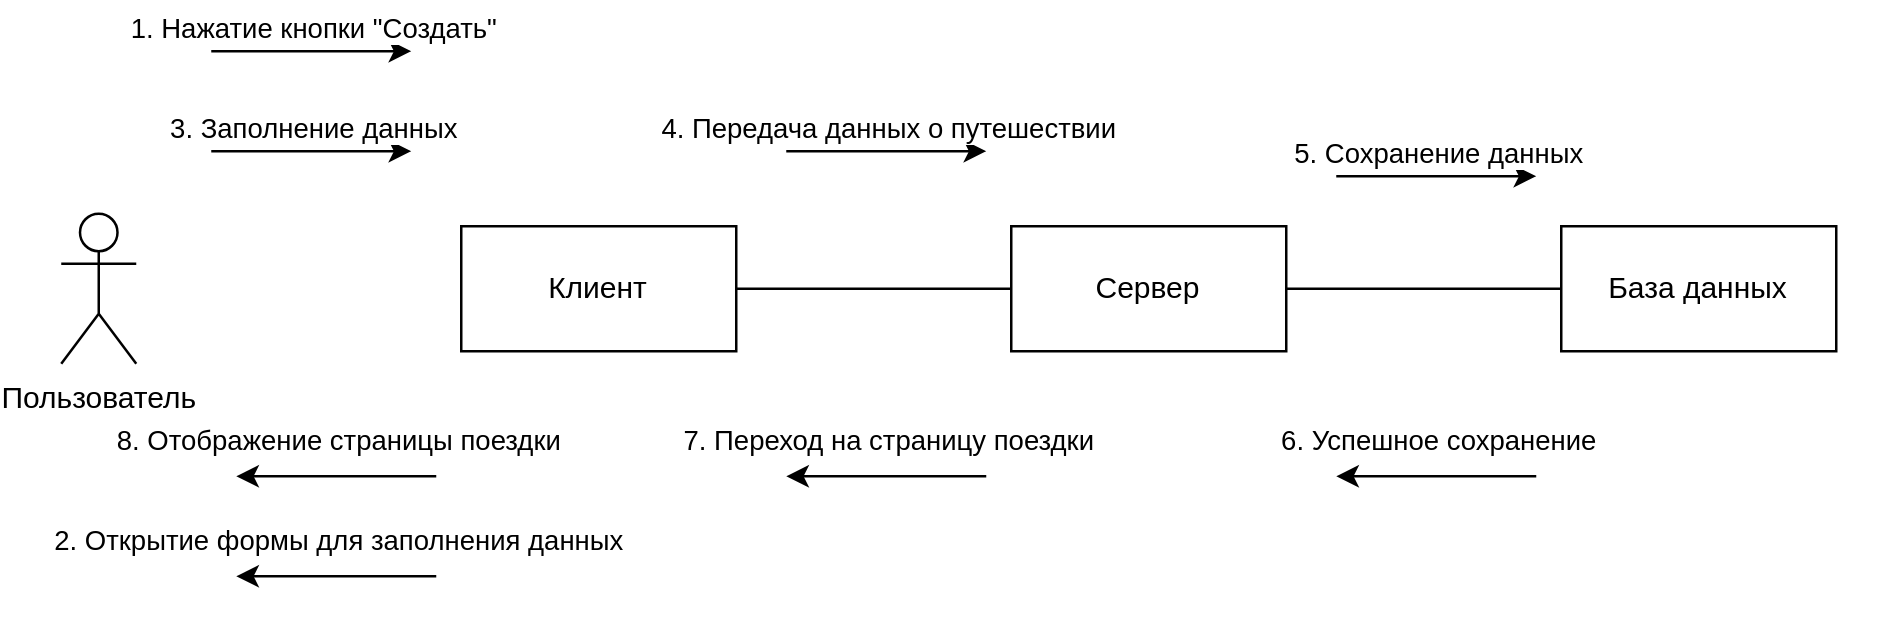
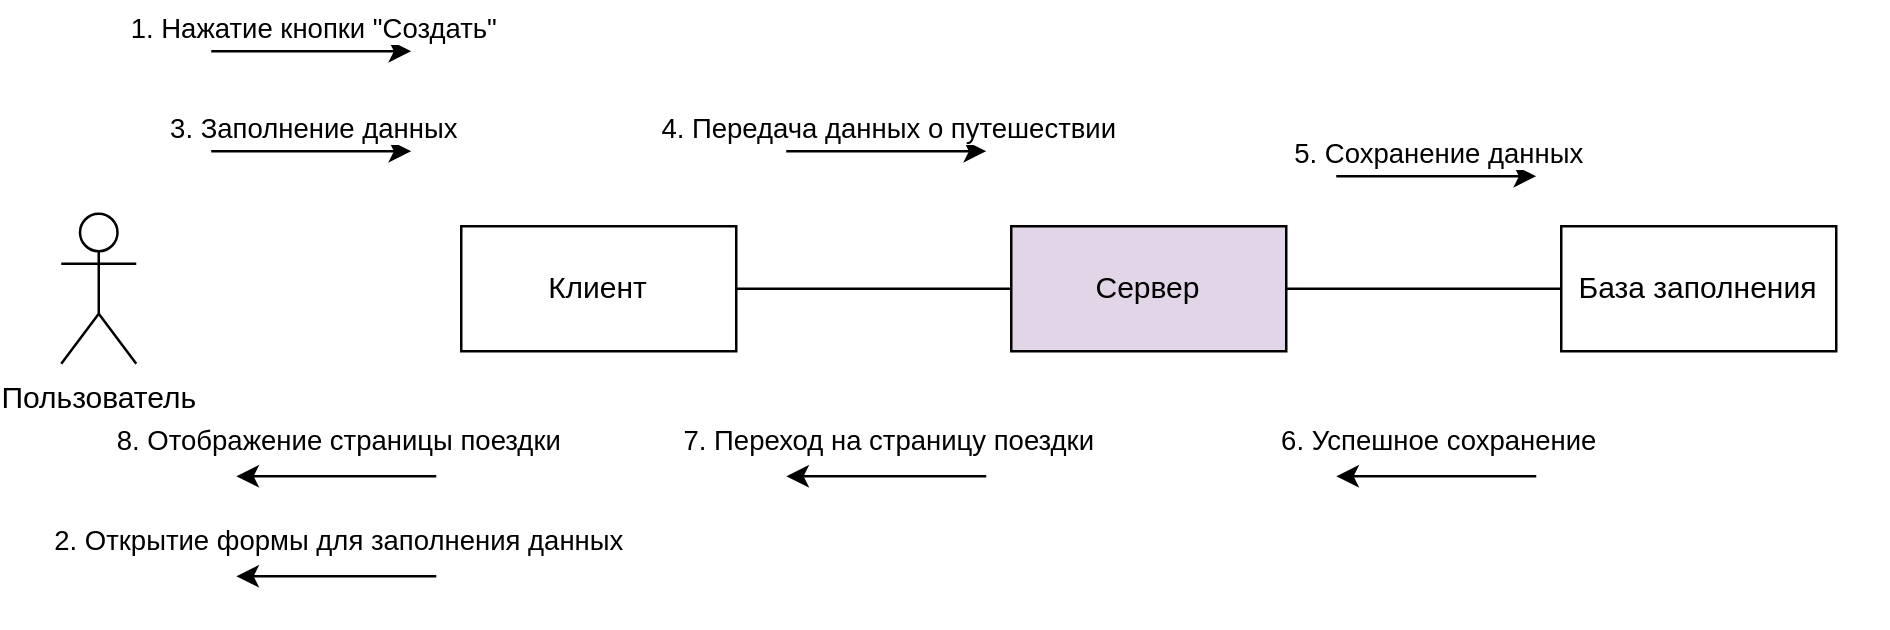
node "Сервер": fillcolor #ffffff -> #e1d5e7
node "База данных": label "База данных" -> "База заполнения"
